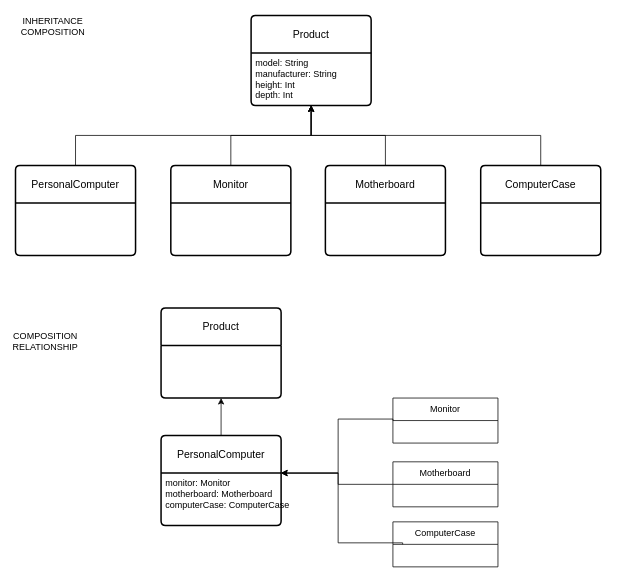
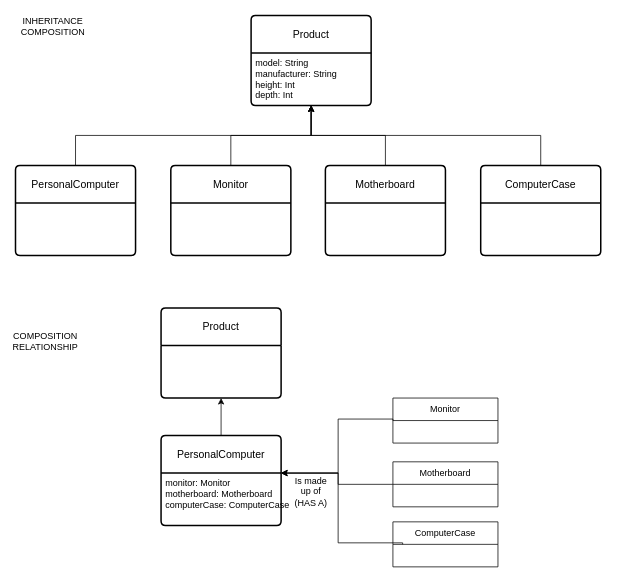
node "Is made up of (HAS A)": added
